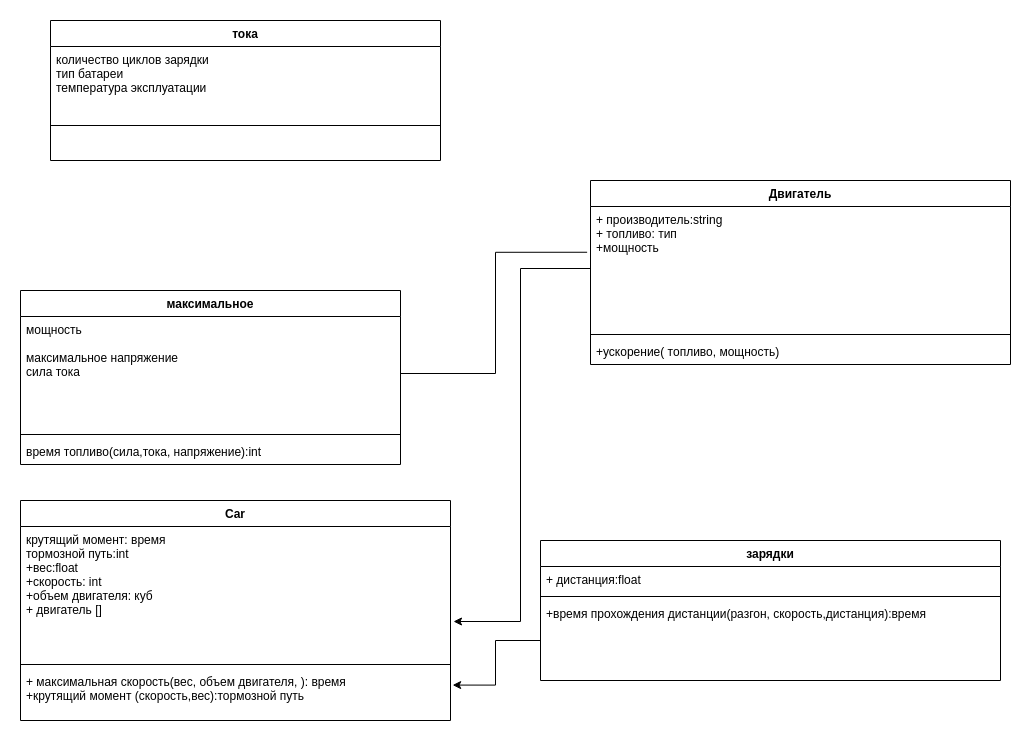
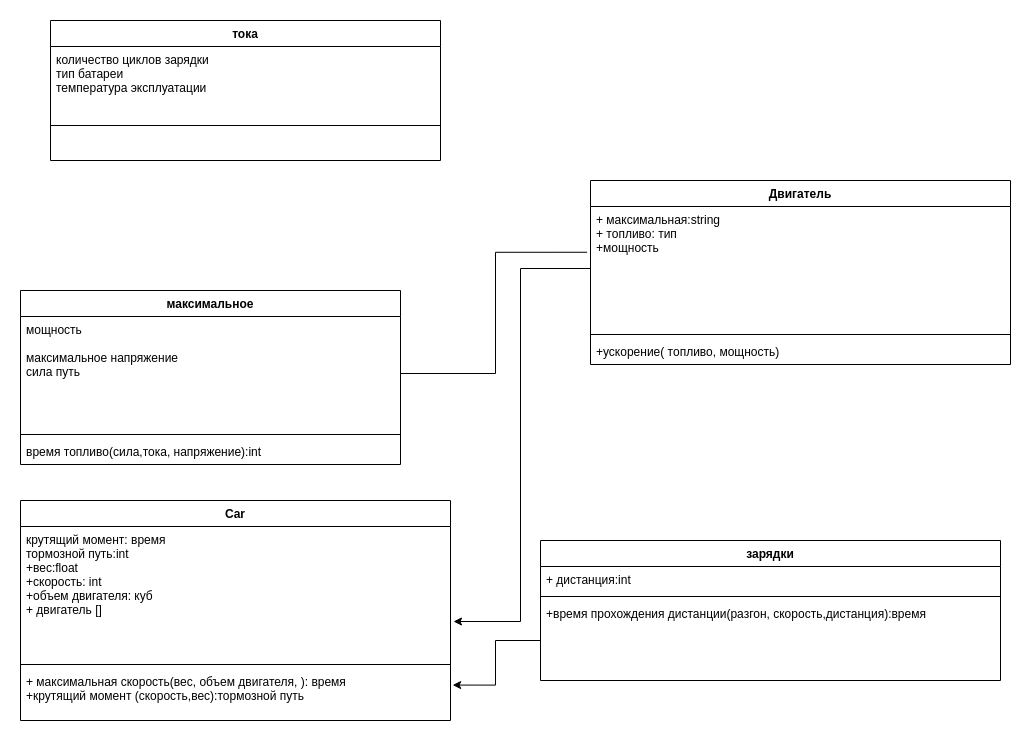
node "+ производитель:string + топливо: тип +мощность": label "+ производитель:string + топливо: тип +мощность" -> "+ максимальная:string + топливо: тип +мощность"
node "мощность максимальное напряжение сила тока": label "мощность максимальное напряжение сила тока" -> "мощность максимальное напряжение сила путь"
node "+ дистанция:float": label "+ дистанция:float" -> "+ дистанция:int"
